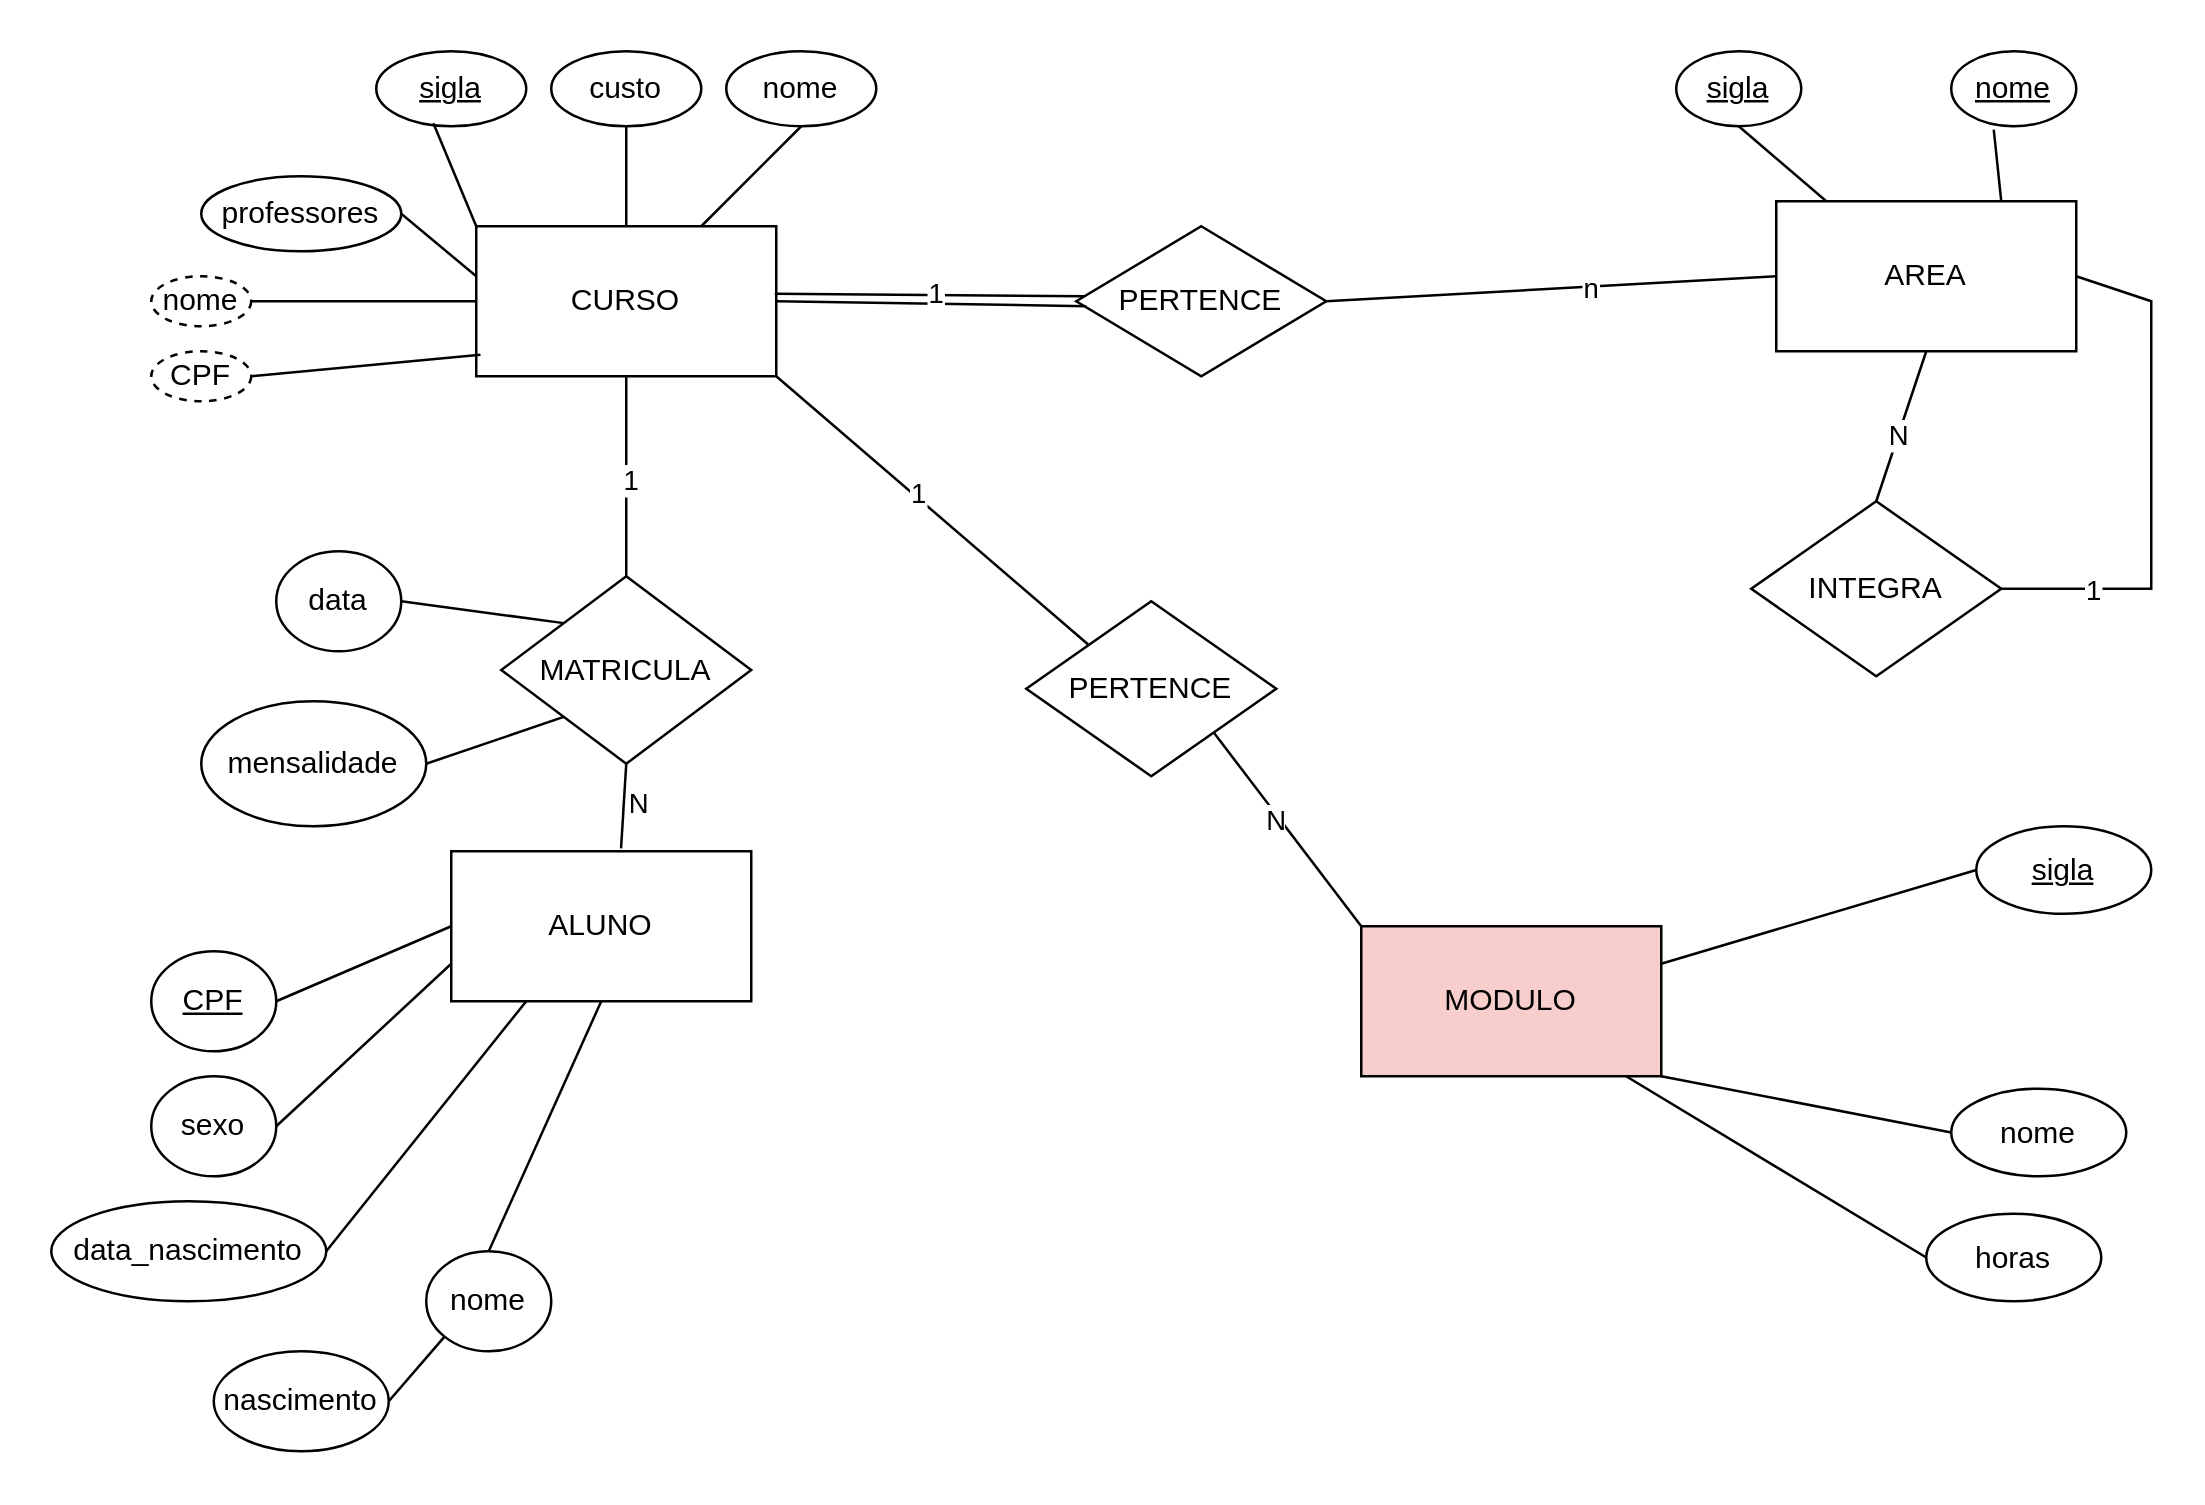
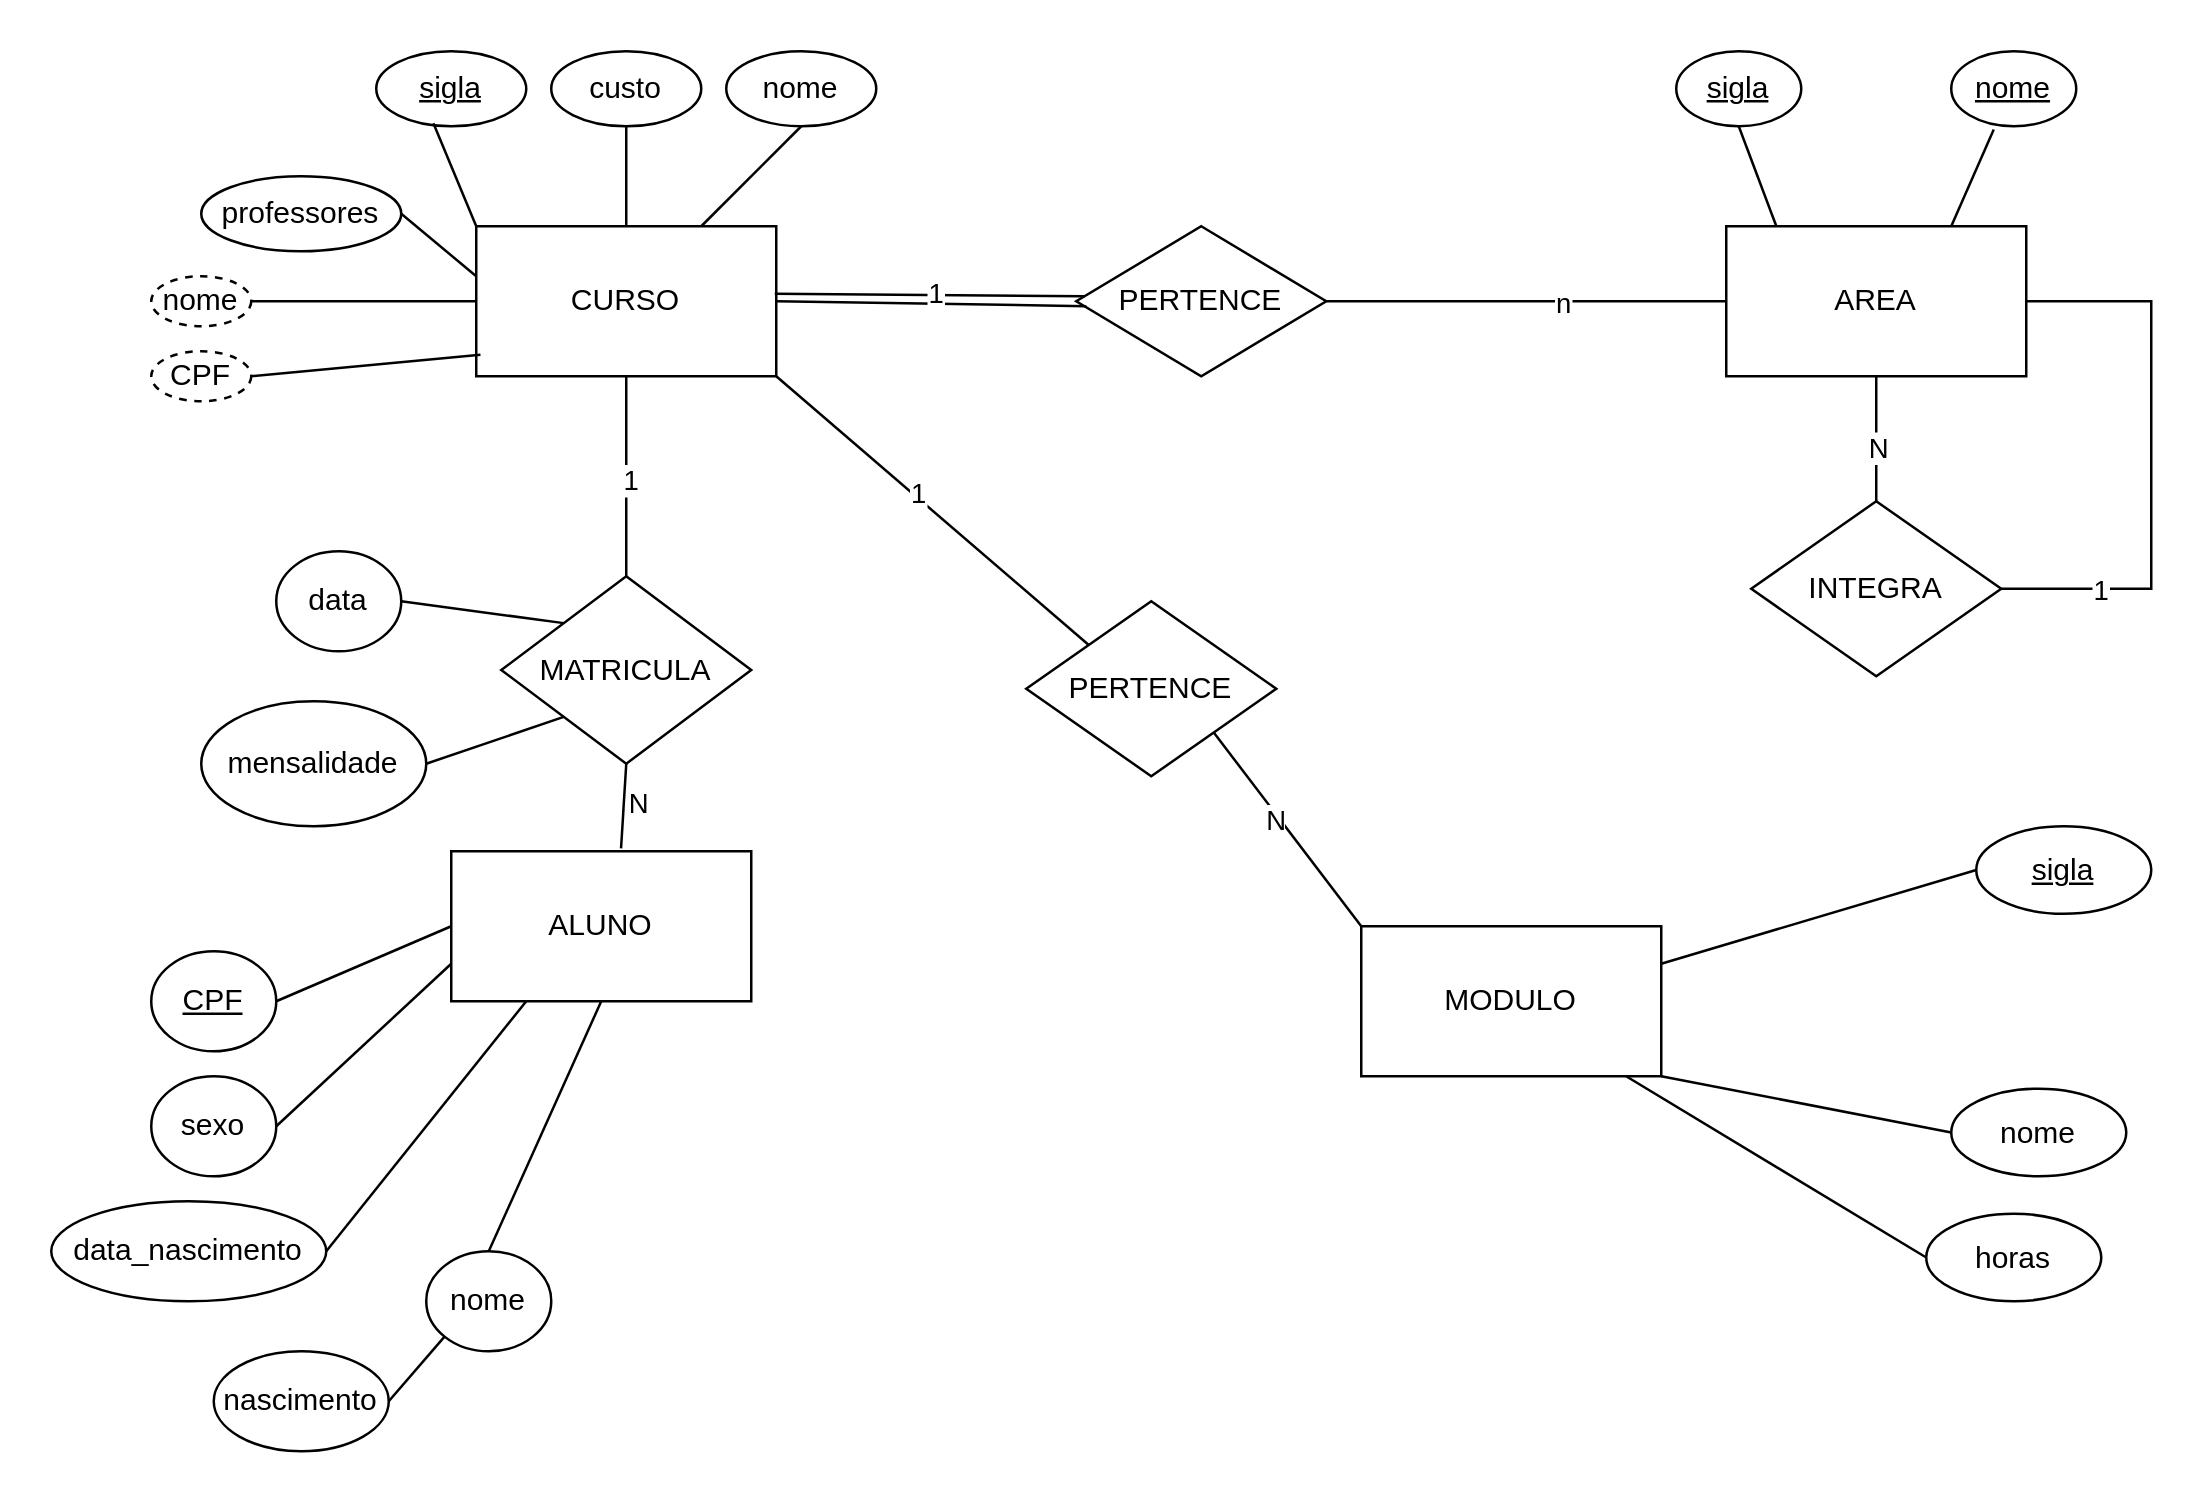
node "AREA": moved (1926, 276) -> (1876, 301)
node "MODULO": fillcolor #f8cecc -> #ffffff
